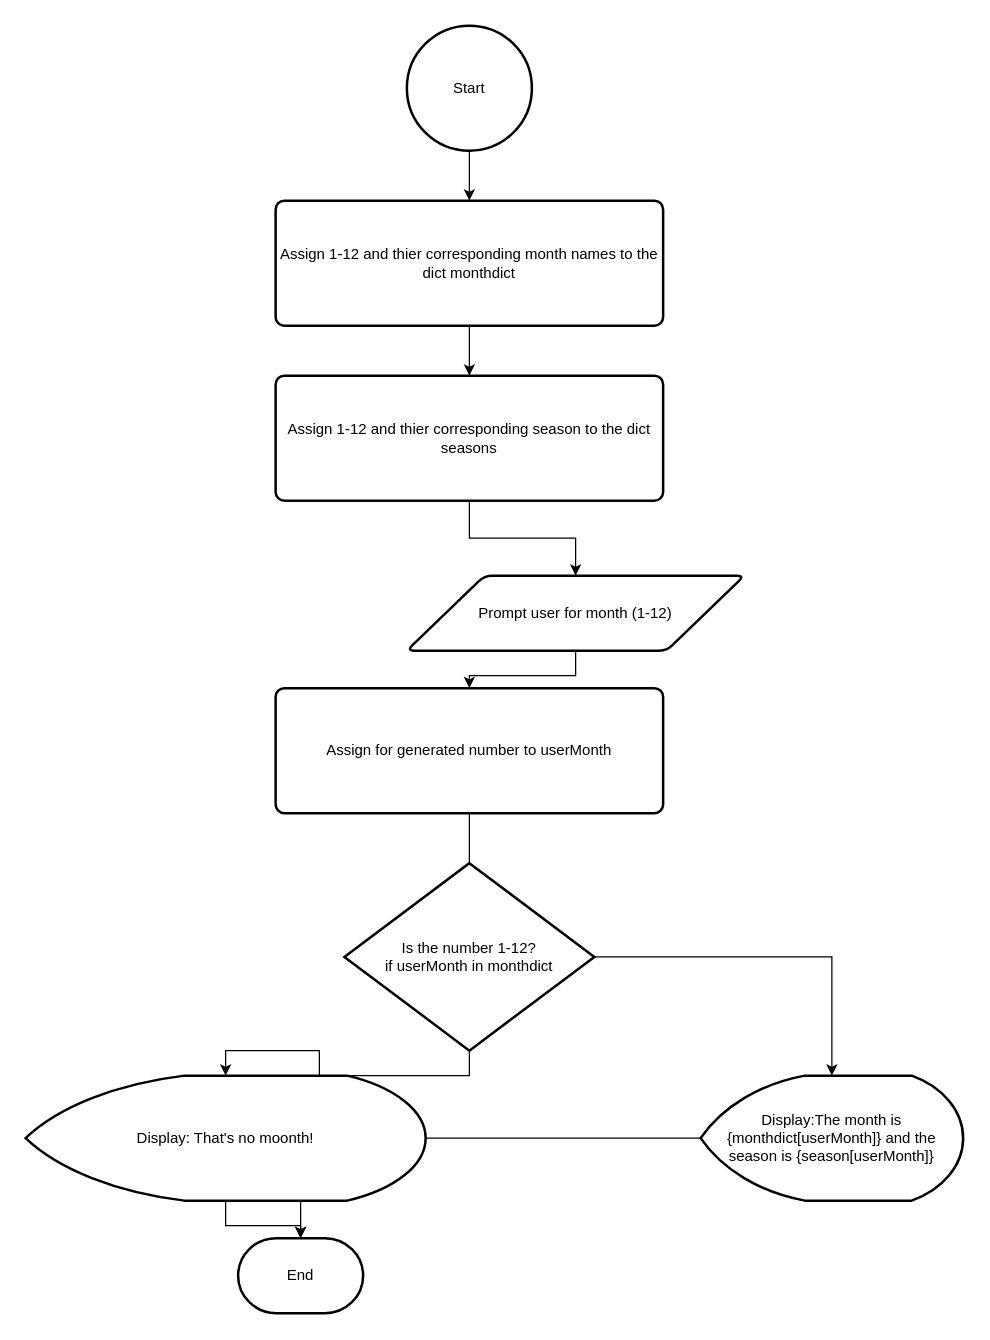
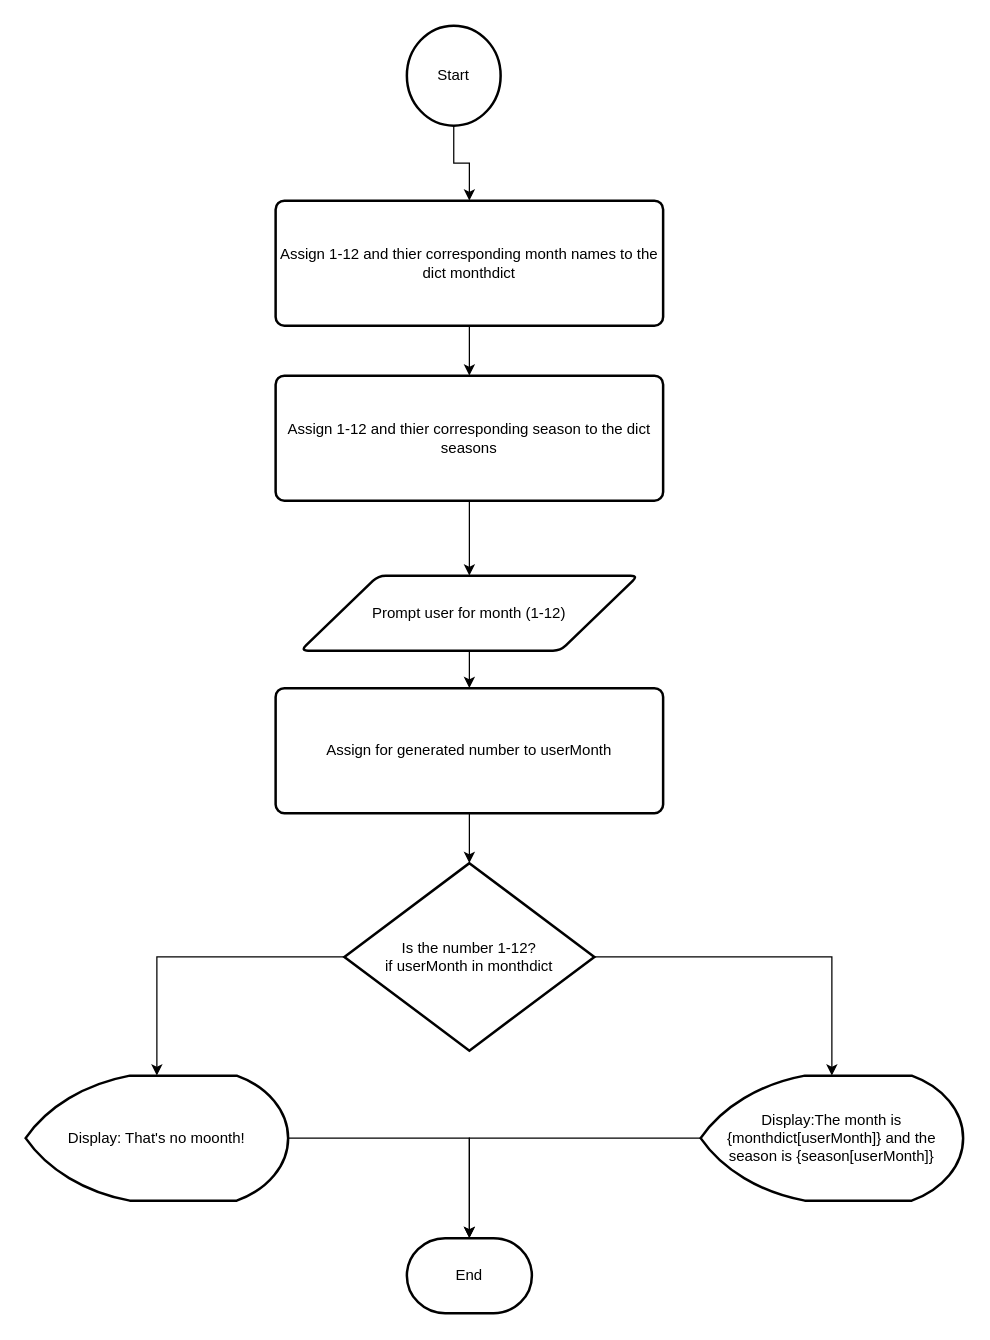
node "Start": size 125x125 -> 94x100
node "Prompt user for month (1-12)": moved (576, 613) -> (469, 613)
edge "Assign for generated number to userMonth" -- "Is the number 1-12? if userMonth in monthdict": arrowhead none -> classic
node "Display: That's no moonth!": size 400x125 -> 263x125
node "End": moved (301, 1276) -> (469, 1276)
